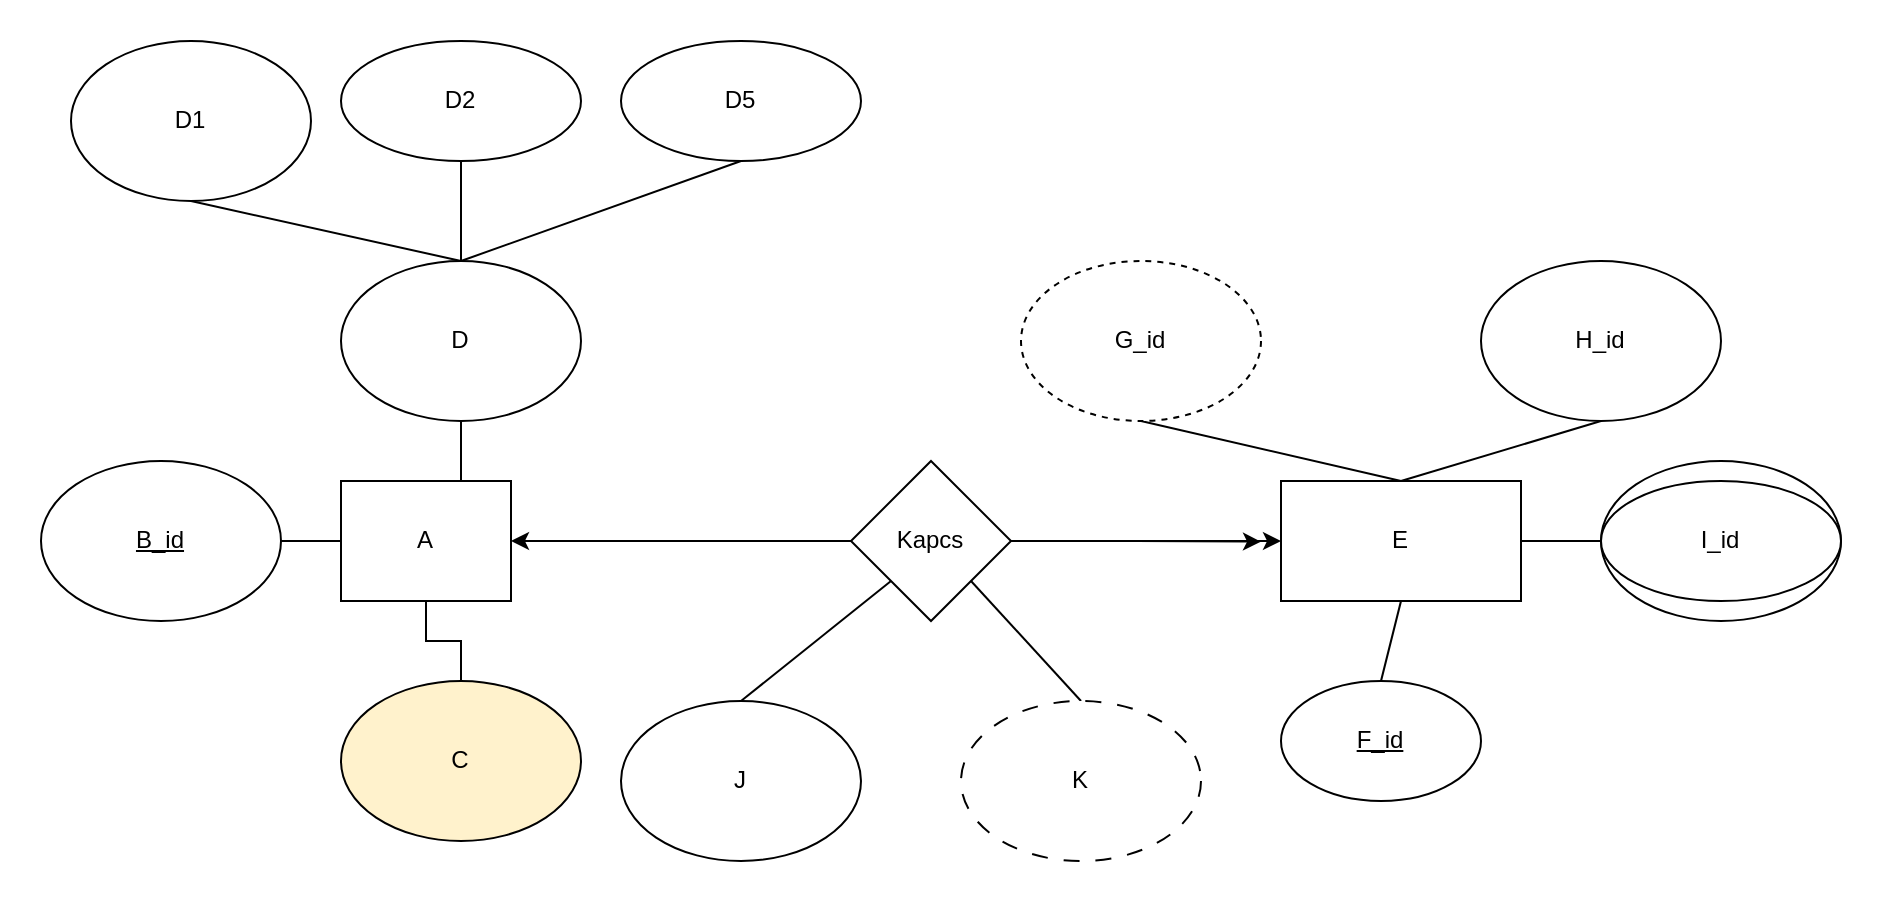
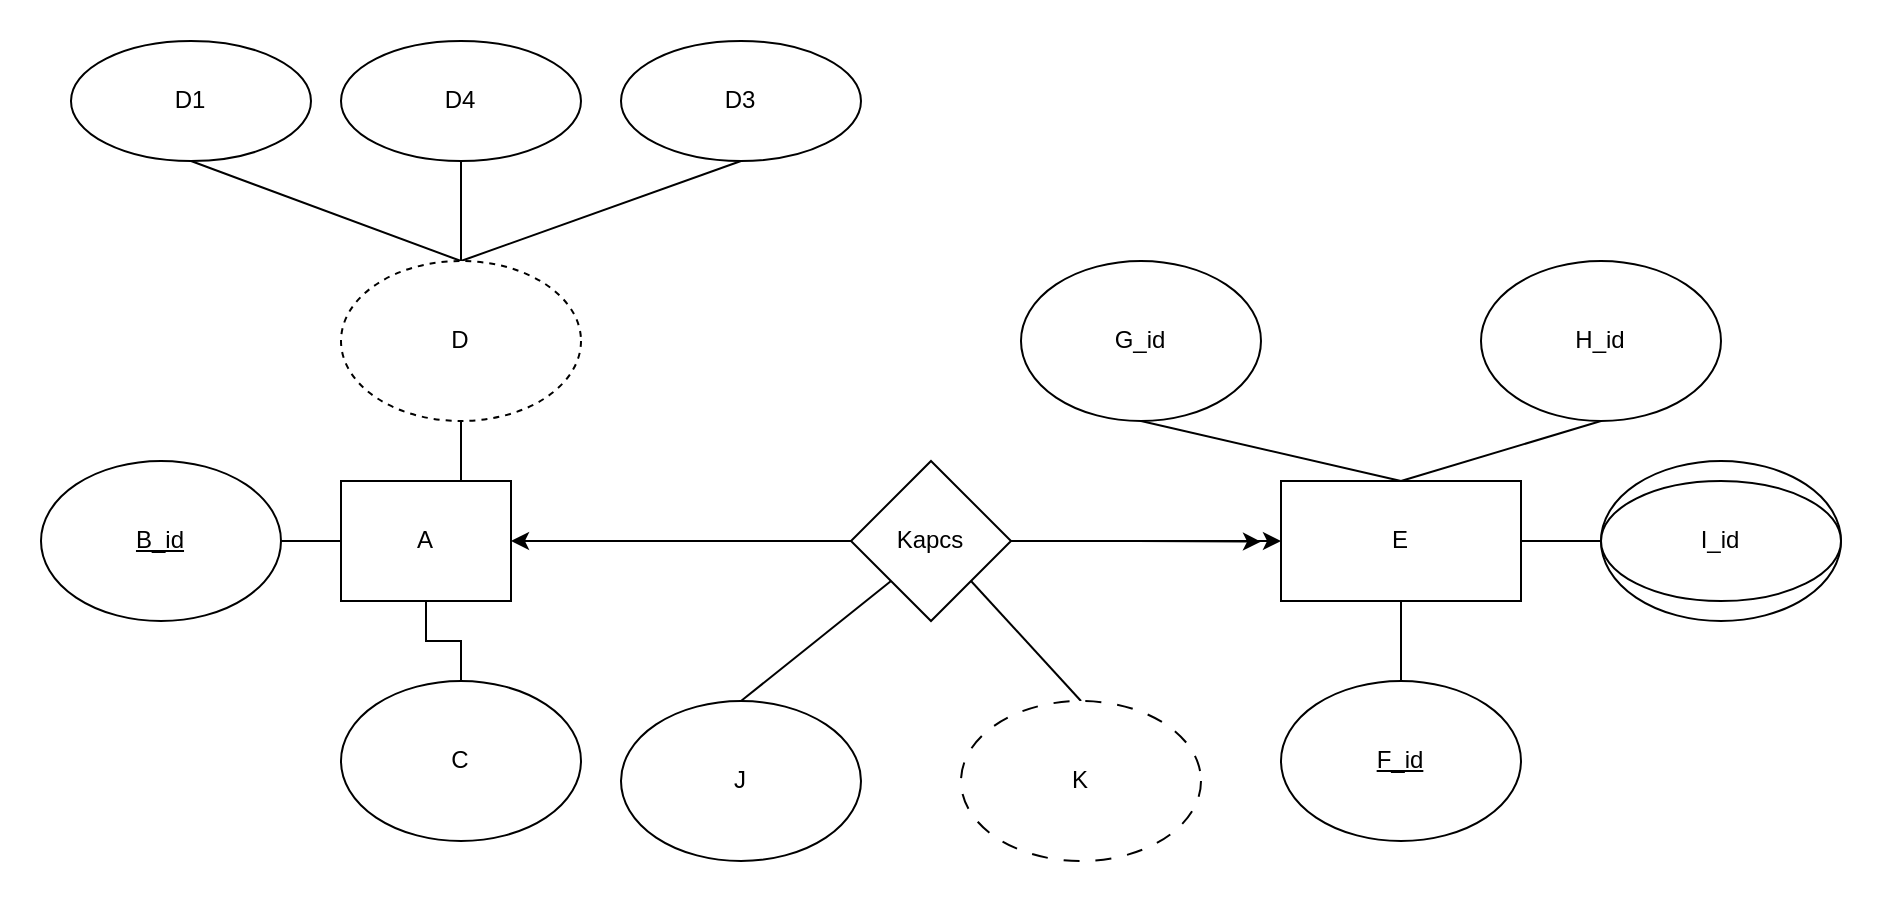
node "D2": label "D2" -> "D4"
node "D5": label "D5" -> "D3"
node "D1": size 240x160 -> 240x120
node "D": style solid -> dashed
node "G_id": style dashed -> solid
node "F_id": size 200x120 -> 240x160
node "C": fillcolor #fff2cc -> #ffffff
